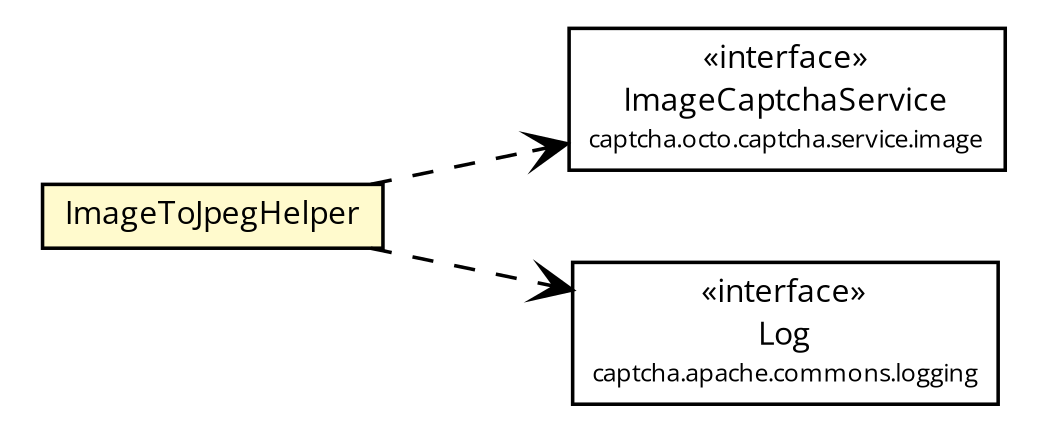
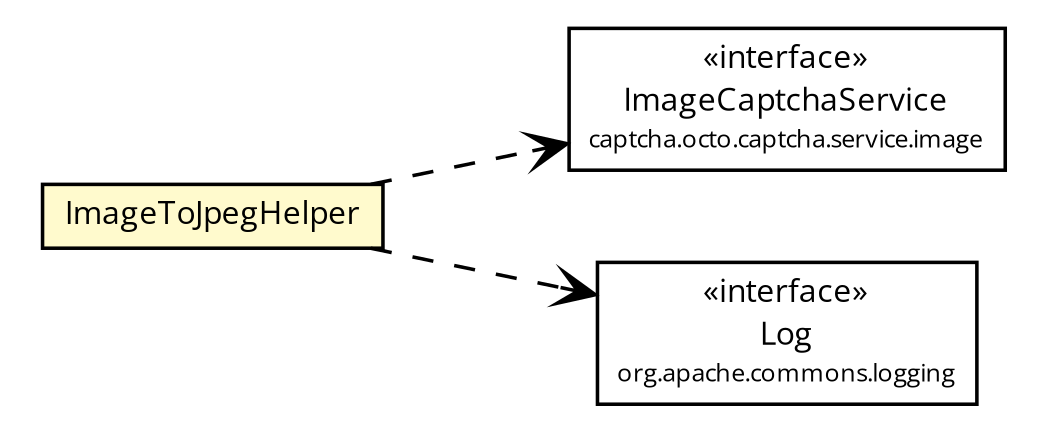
node "Log": text "captcha.apache.commons.logging" -> "org.apache.commons.logging"
